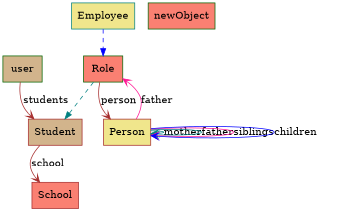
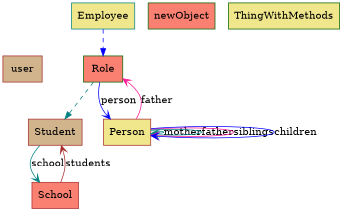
node "ThingWithMethods": added
node "user": color darkgreen -> brown
edge "user" -> "Student": now "School" -> "Student"
edge "Role" -> "Person": color brown -> blue
edge "Student" -> "School": color brown -> teal
